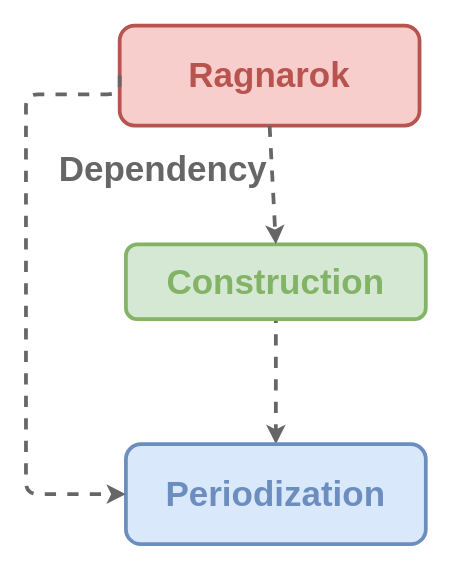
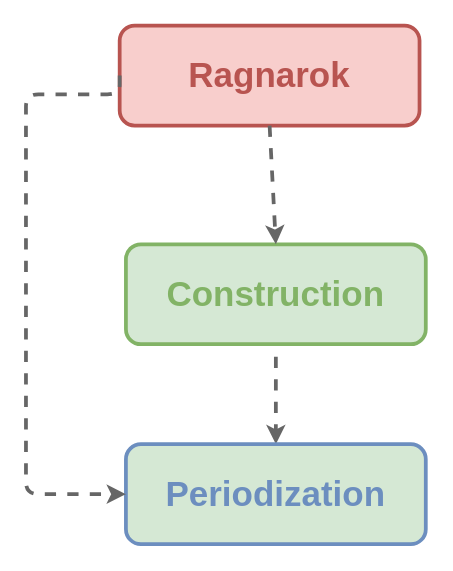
node "Dependency": removed
node "Construction": size 300x75 -> 300x100
node "Periodization": fillcolor #dae8fc -> #d5e8d4
